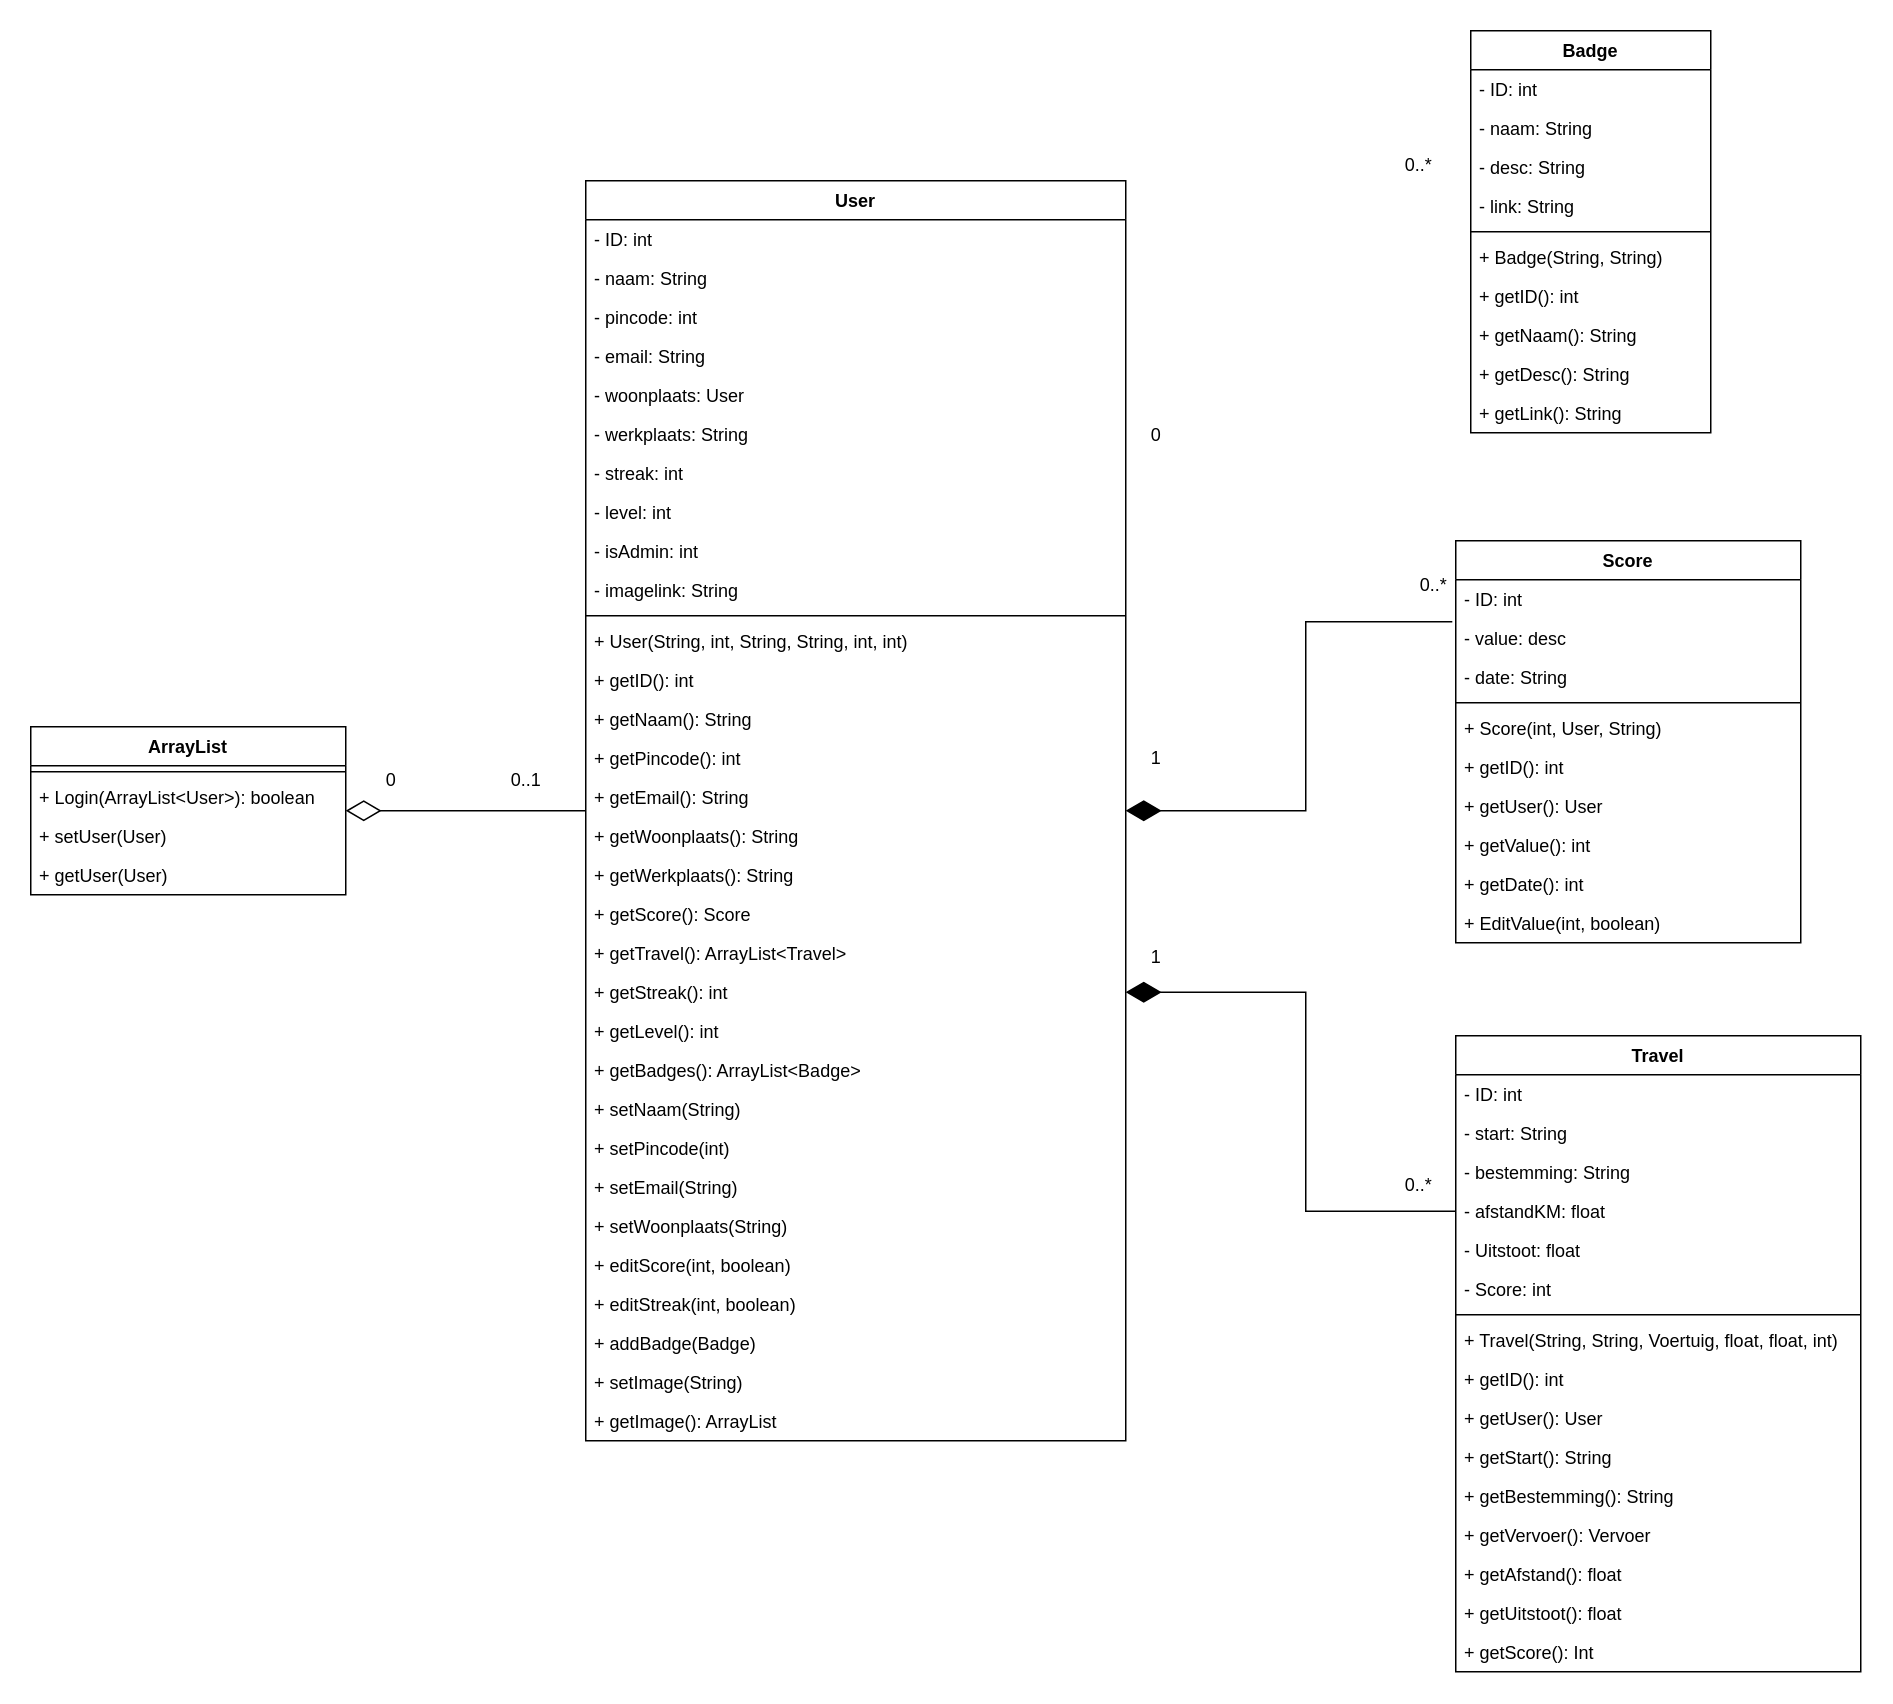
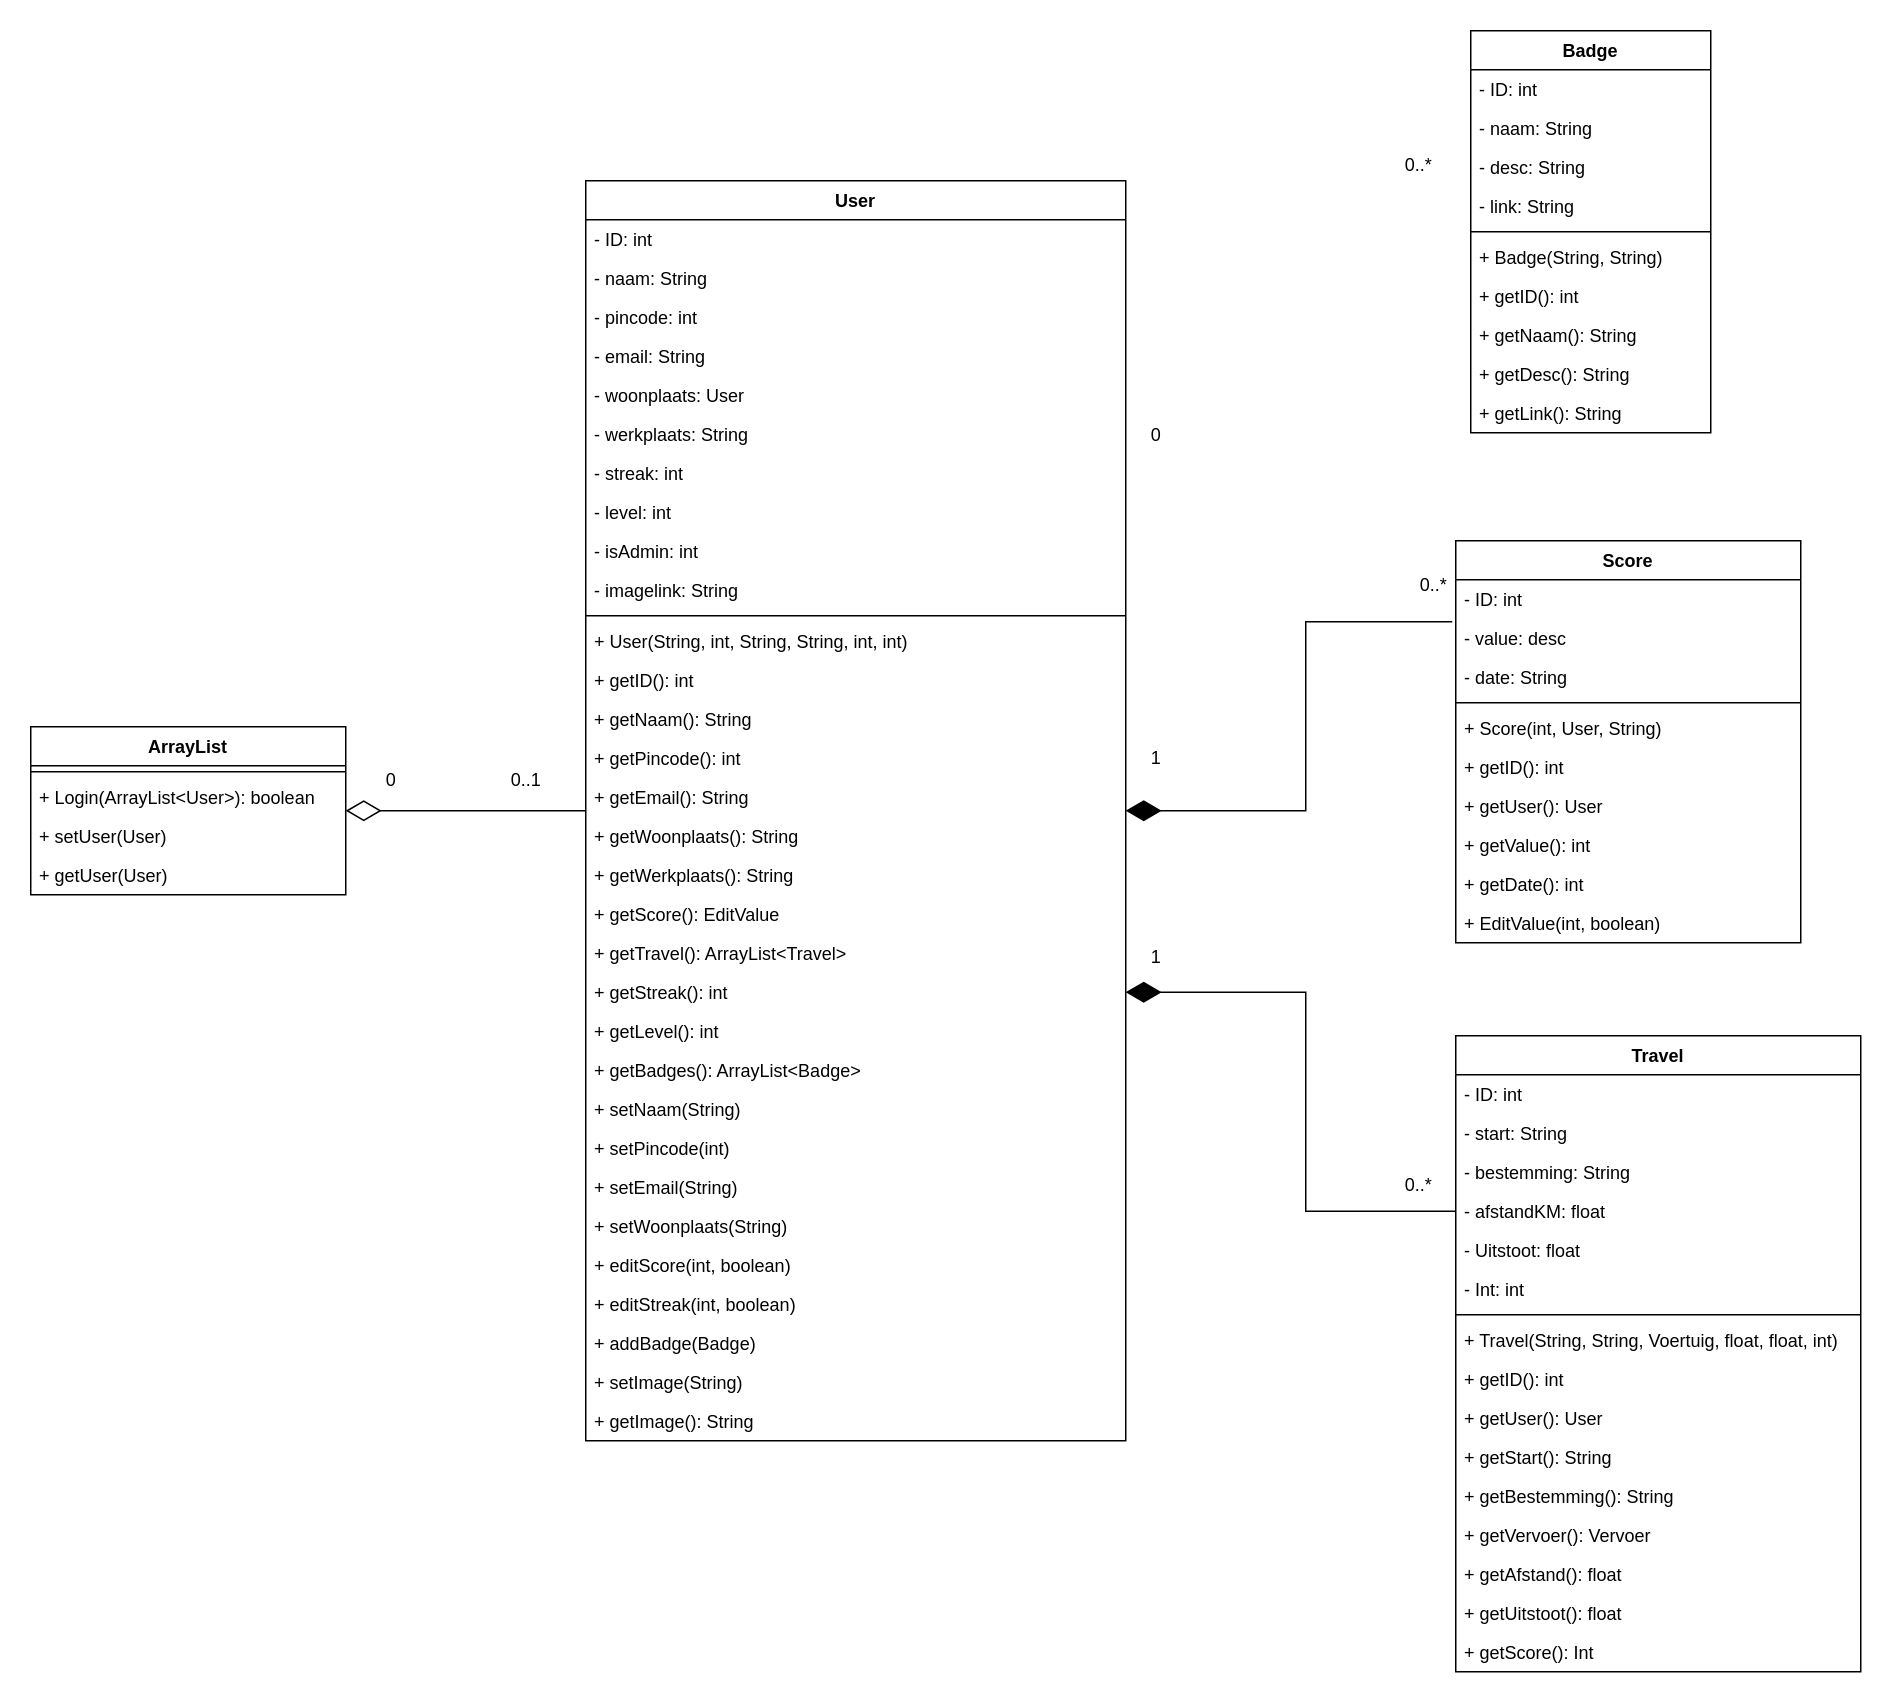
node "+ getScore(): Score": label "+ getScore(): Score" -> "+ getScore(): EditValue"
node "- Score: int": label "- Score: int" -> "- Int: int"
node "+ getImage(): ArrayList": label "+ getImage(): ArrayList" -> "+ getImage(): String"
